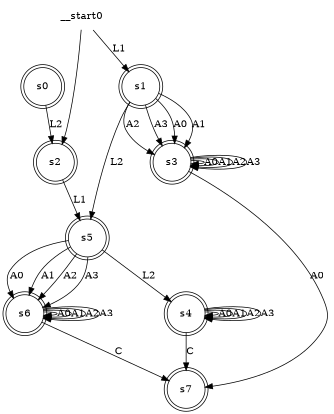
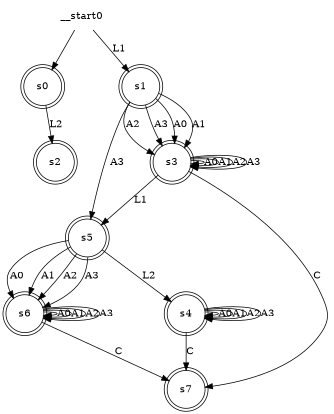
edge "__start0" -> "s2": now "__start0" -> "s0"
edge "s1" -> "s5": label "L2" -> "A3"
edge "s2" -> "s5": now "s3" -> "s5"
edge "s3" -> "s7": label "A0" -> "C"
